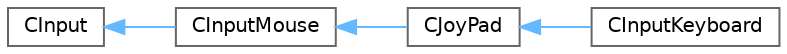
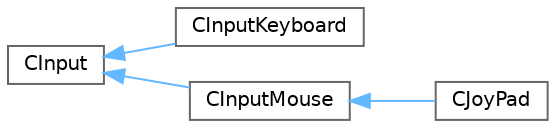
edge "CInputKeyboard" -> "CJoyPad": now "CInputKeyboard" -> "CInput"
